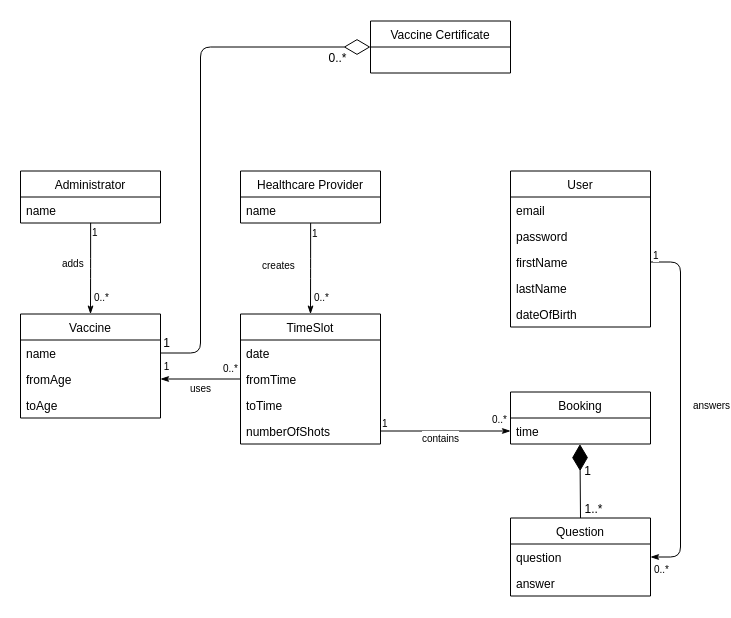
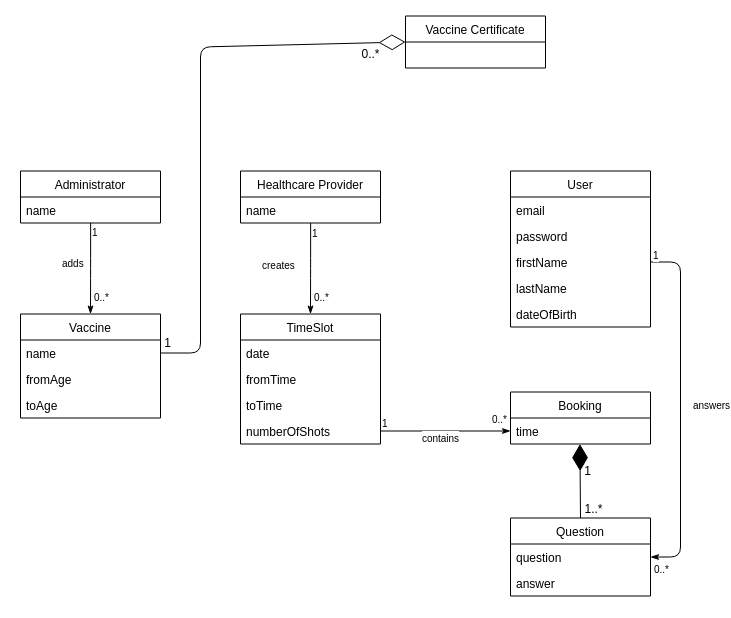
node "Vaccine Certificate": moved (441, 47) -> (476, 42)
edge "fromTime" -> "fromAge": removed, labels "0..*", "uses", "1"
